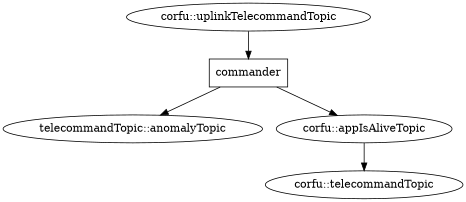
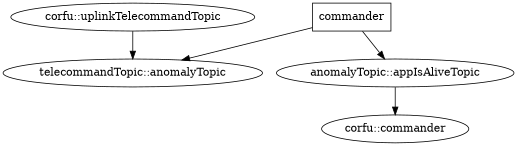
edge "corfu::uplinkTelecommandTopic" -> "commander": now "corfu::uplinkTelecommandTopic" -> "telecommandTopic::anomalyTopic"
node "corfu::appIsAliveTopic": label "corfu::appIsAliveTopic" -> "anomalyTopic::appIsAliveTopic"
node "corfu::telecommandTopic": label "corfu::telecommandTopic" -> "corfu::commander"
